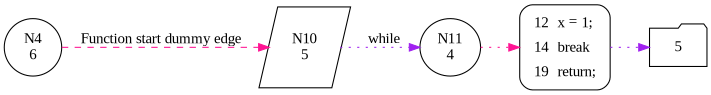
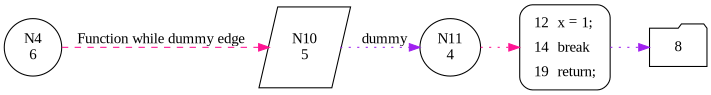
edge "N4 6" -> "N10 5": label "Function start dummy edge" -> "Function while dummy edge"
edge "N10 5" -> "N11 4": label "while" -> "dummy"
node "5": label "5" -> "8"
